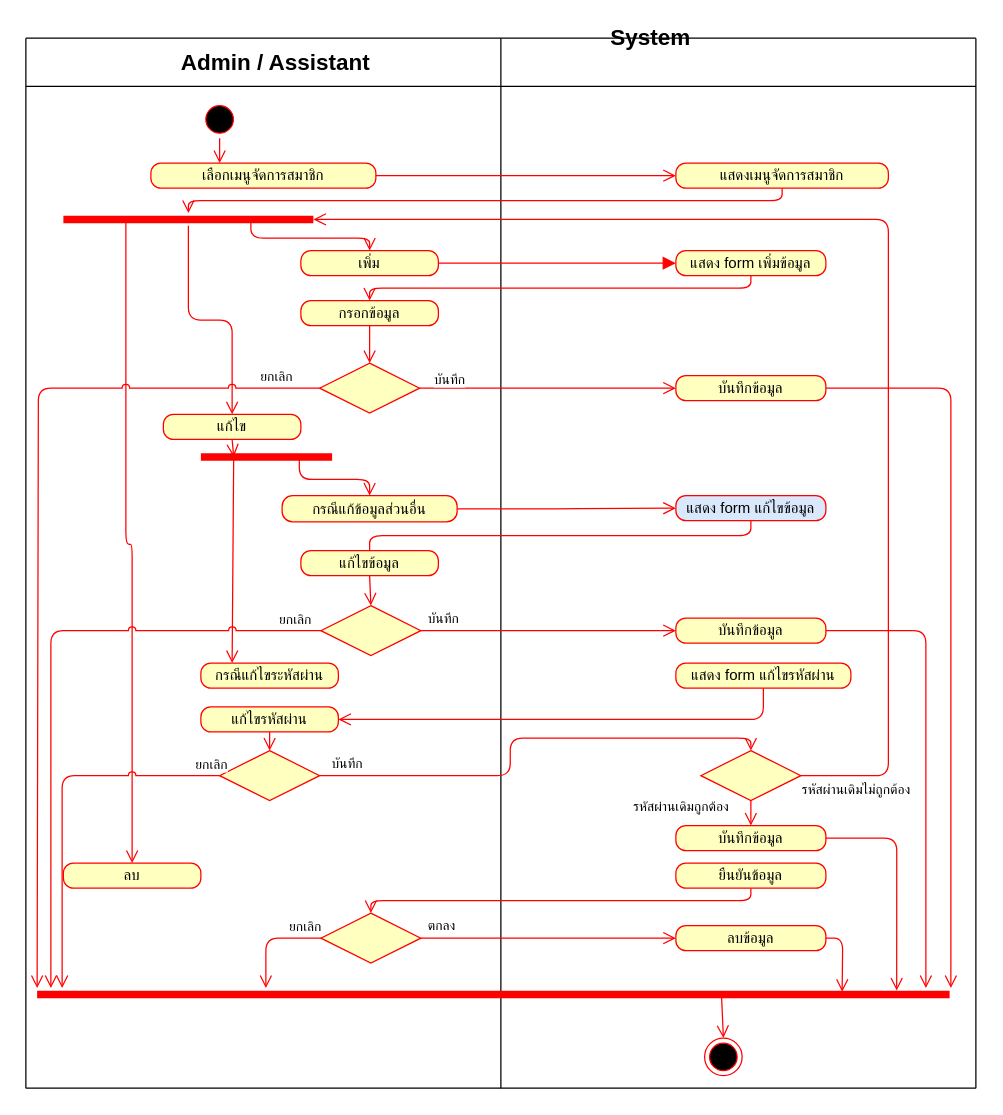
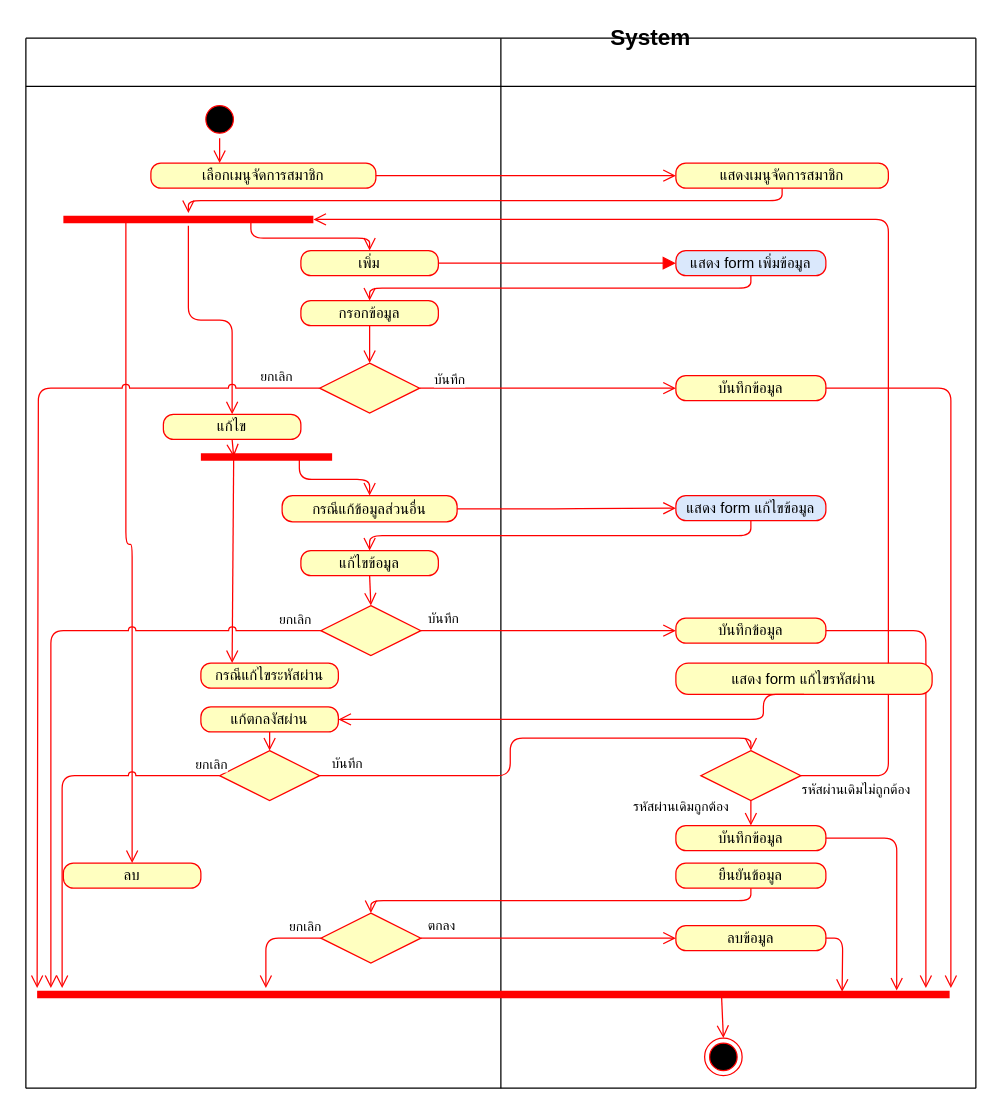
node "Admin / Assistant": removed
node "แสดง form เพิ่มข้อมูล": fillcolor #ffffc0 -> #dae8fc
edge "แสดง form แก้ไขข้อมูล" -- "แก้ไขข้อมูล": arrowhead none -> open
node "แสดง form แก้ไขรหัสผ่าน": size 175x25 -> 256x31
node "แก้ไขรหัสผ่าน": label "แก้ไขรหัสผ่าน" -> "แก้ตกลงัสผ่าน"
